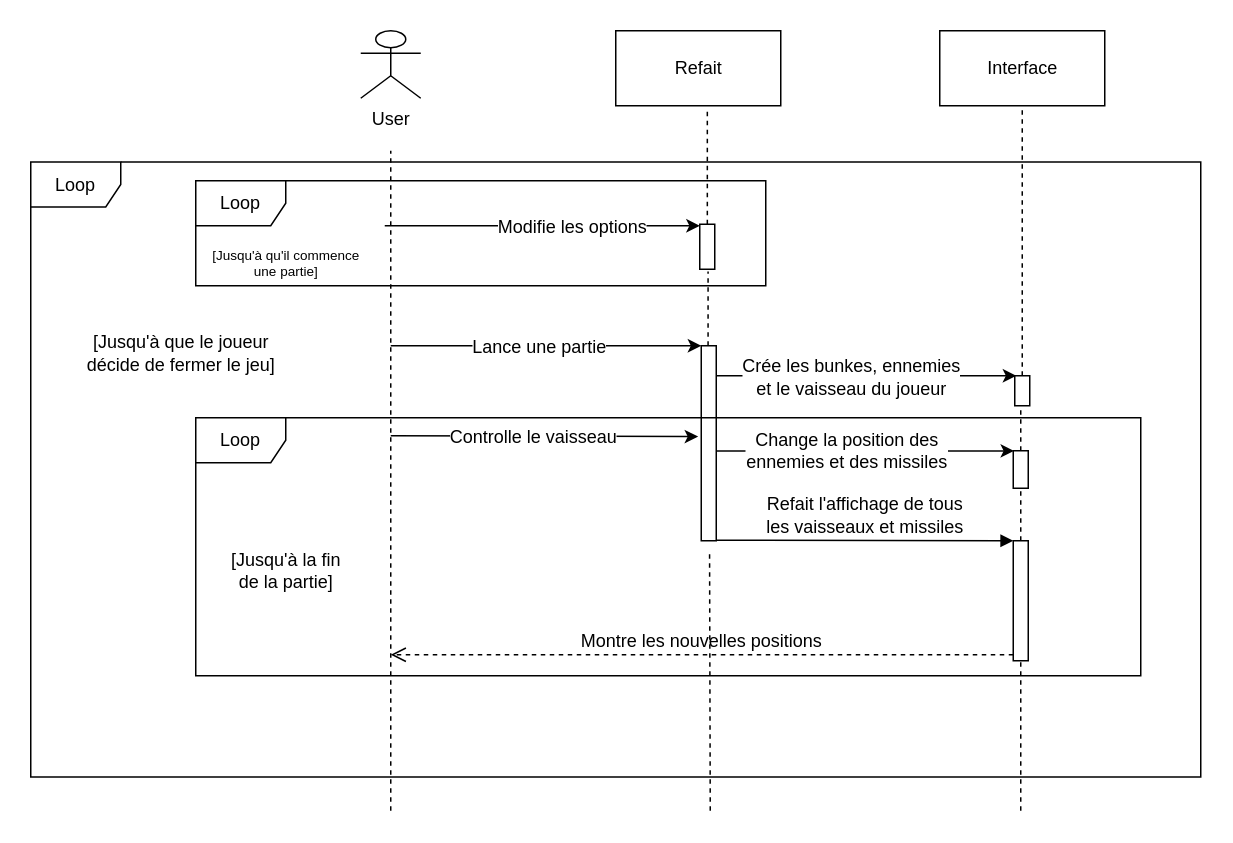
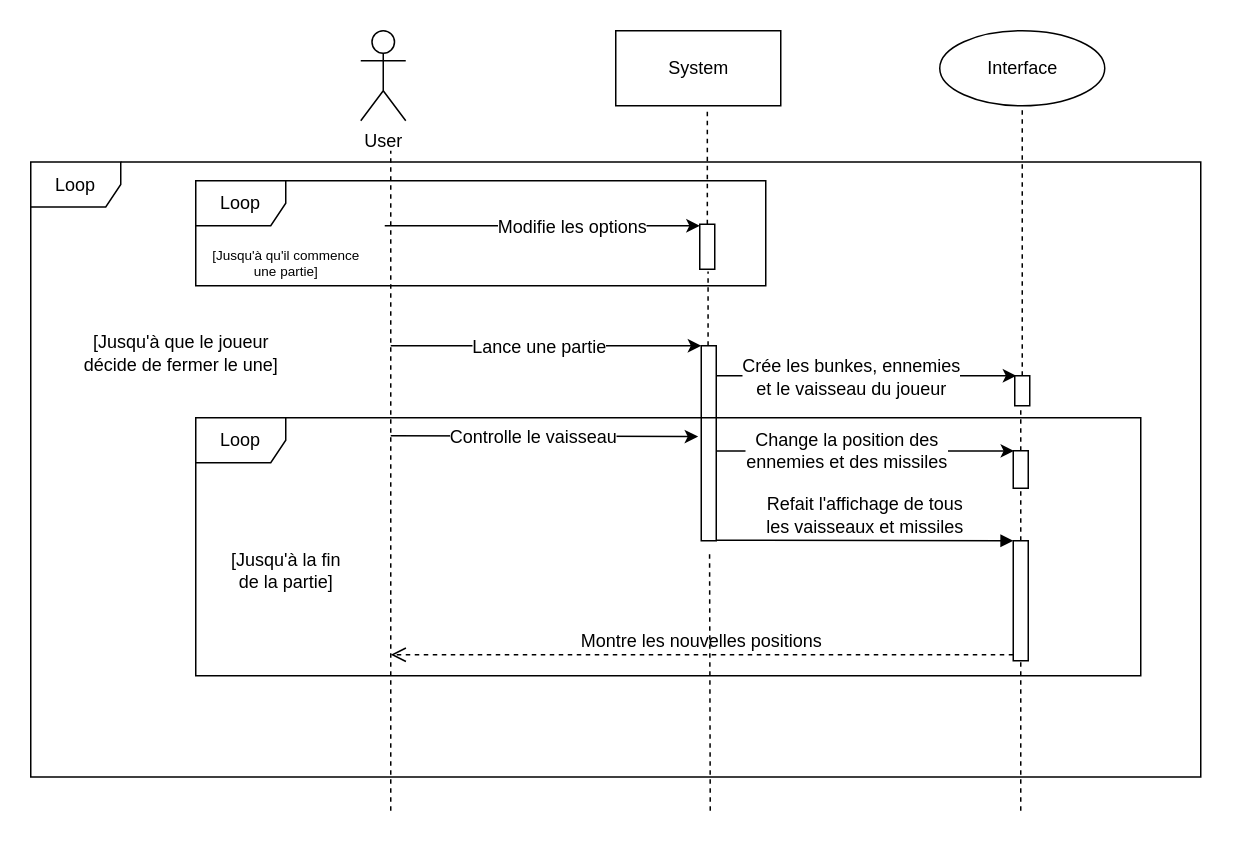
node "User": size 60x68 -> 45x90
node "Refait": label "Refait" -> "System"
node "Interface": shape rectangle -> ellipse
node "[Jusqu'à que le joueur décide de fermer le jeu]": label "[Jusqu'à que le joueur décide de fermer le jeu]" -> "[Jusqu'à que le joueur décide de fermer le une]"
